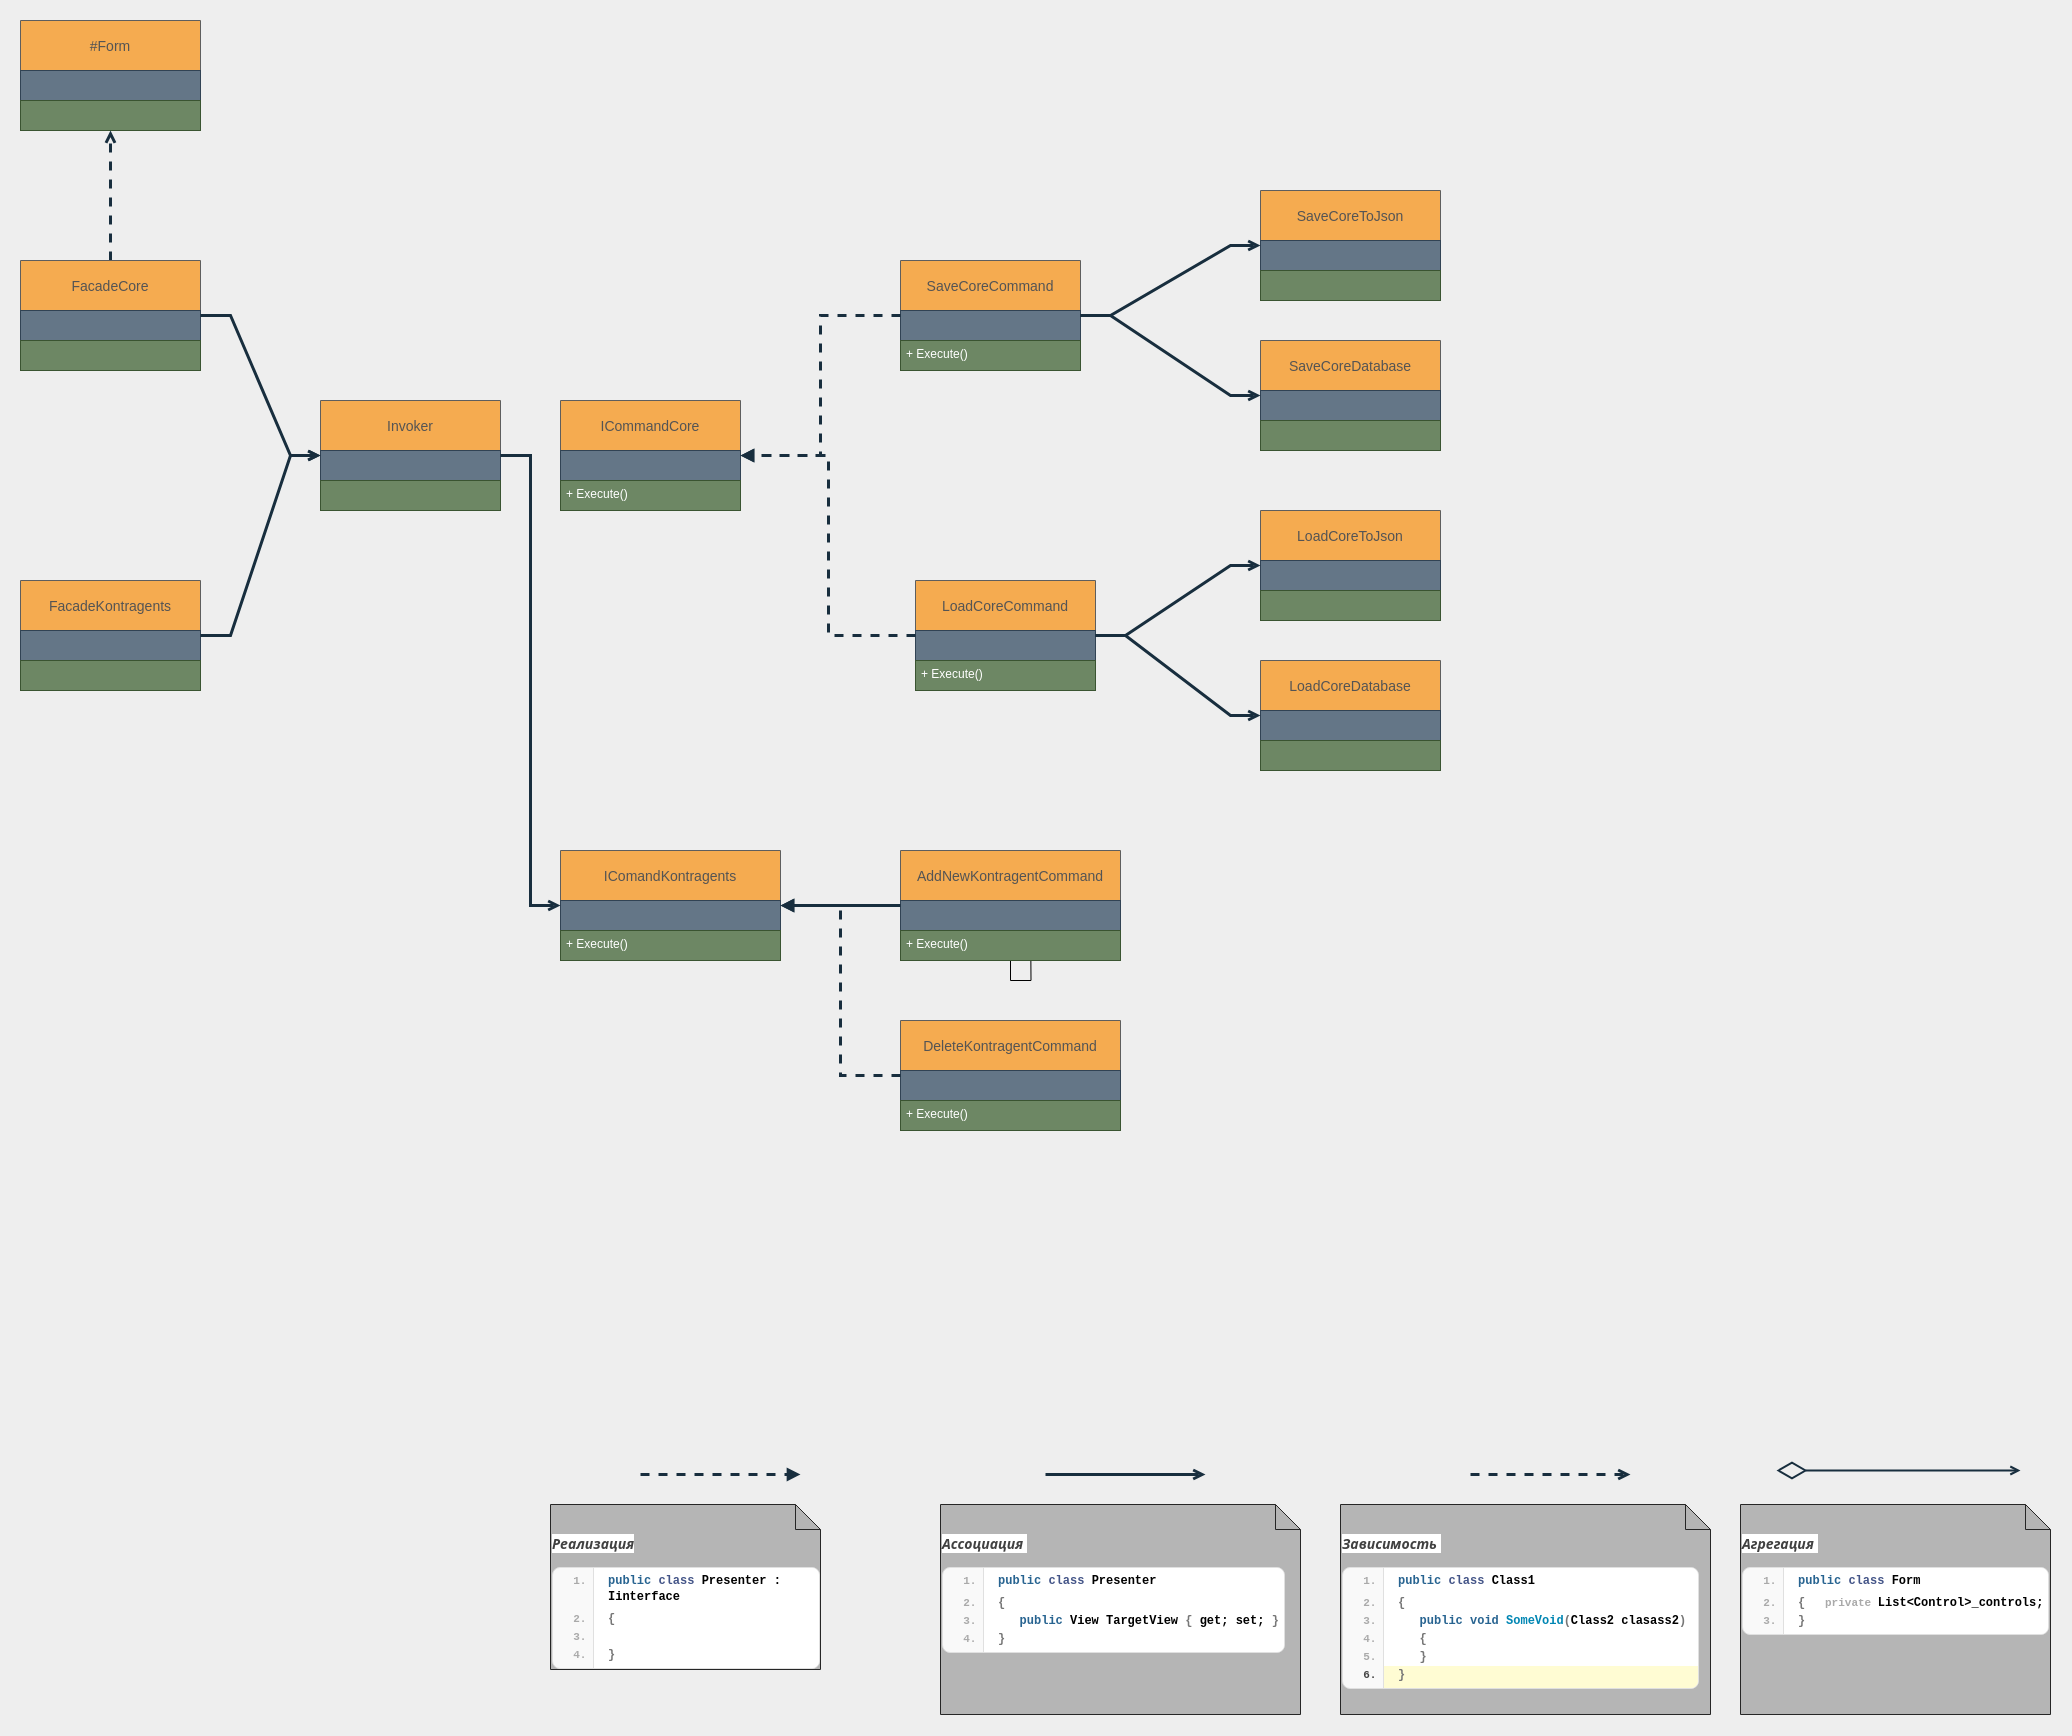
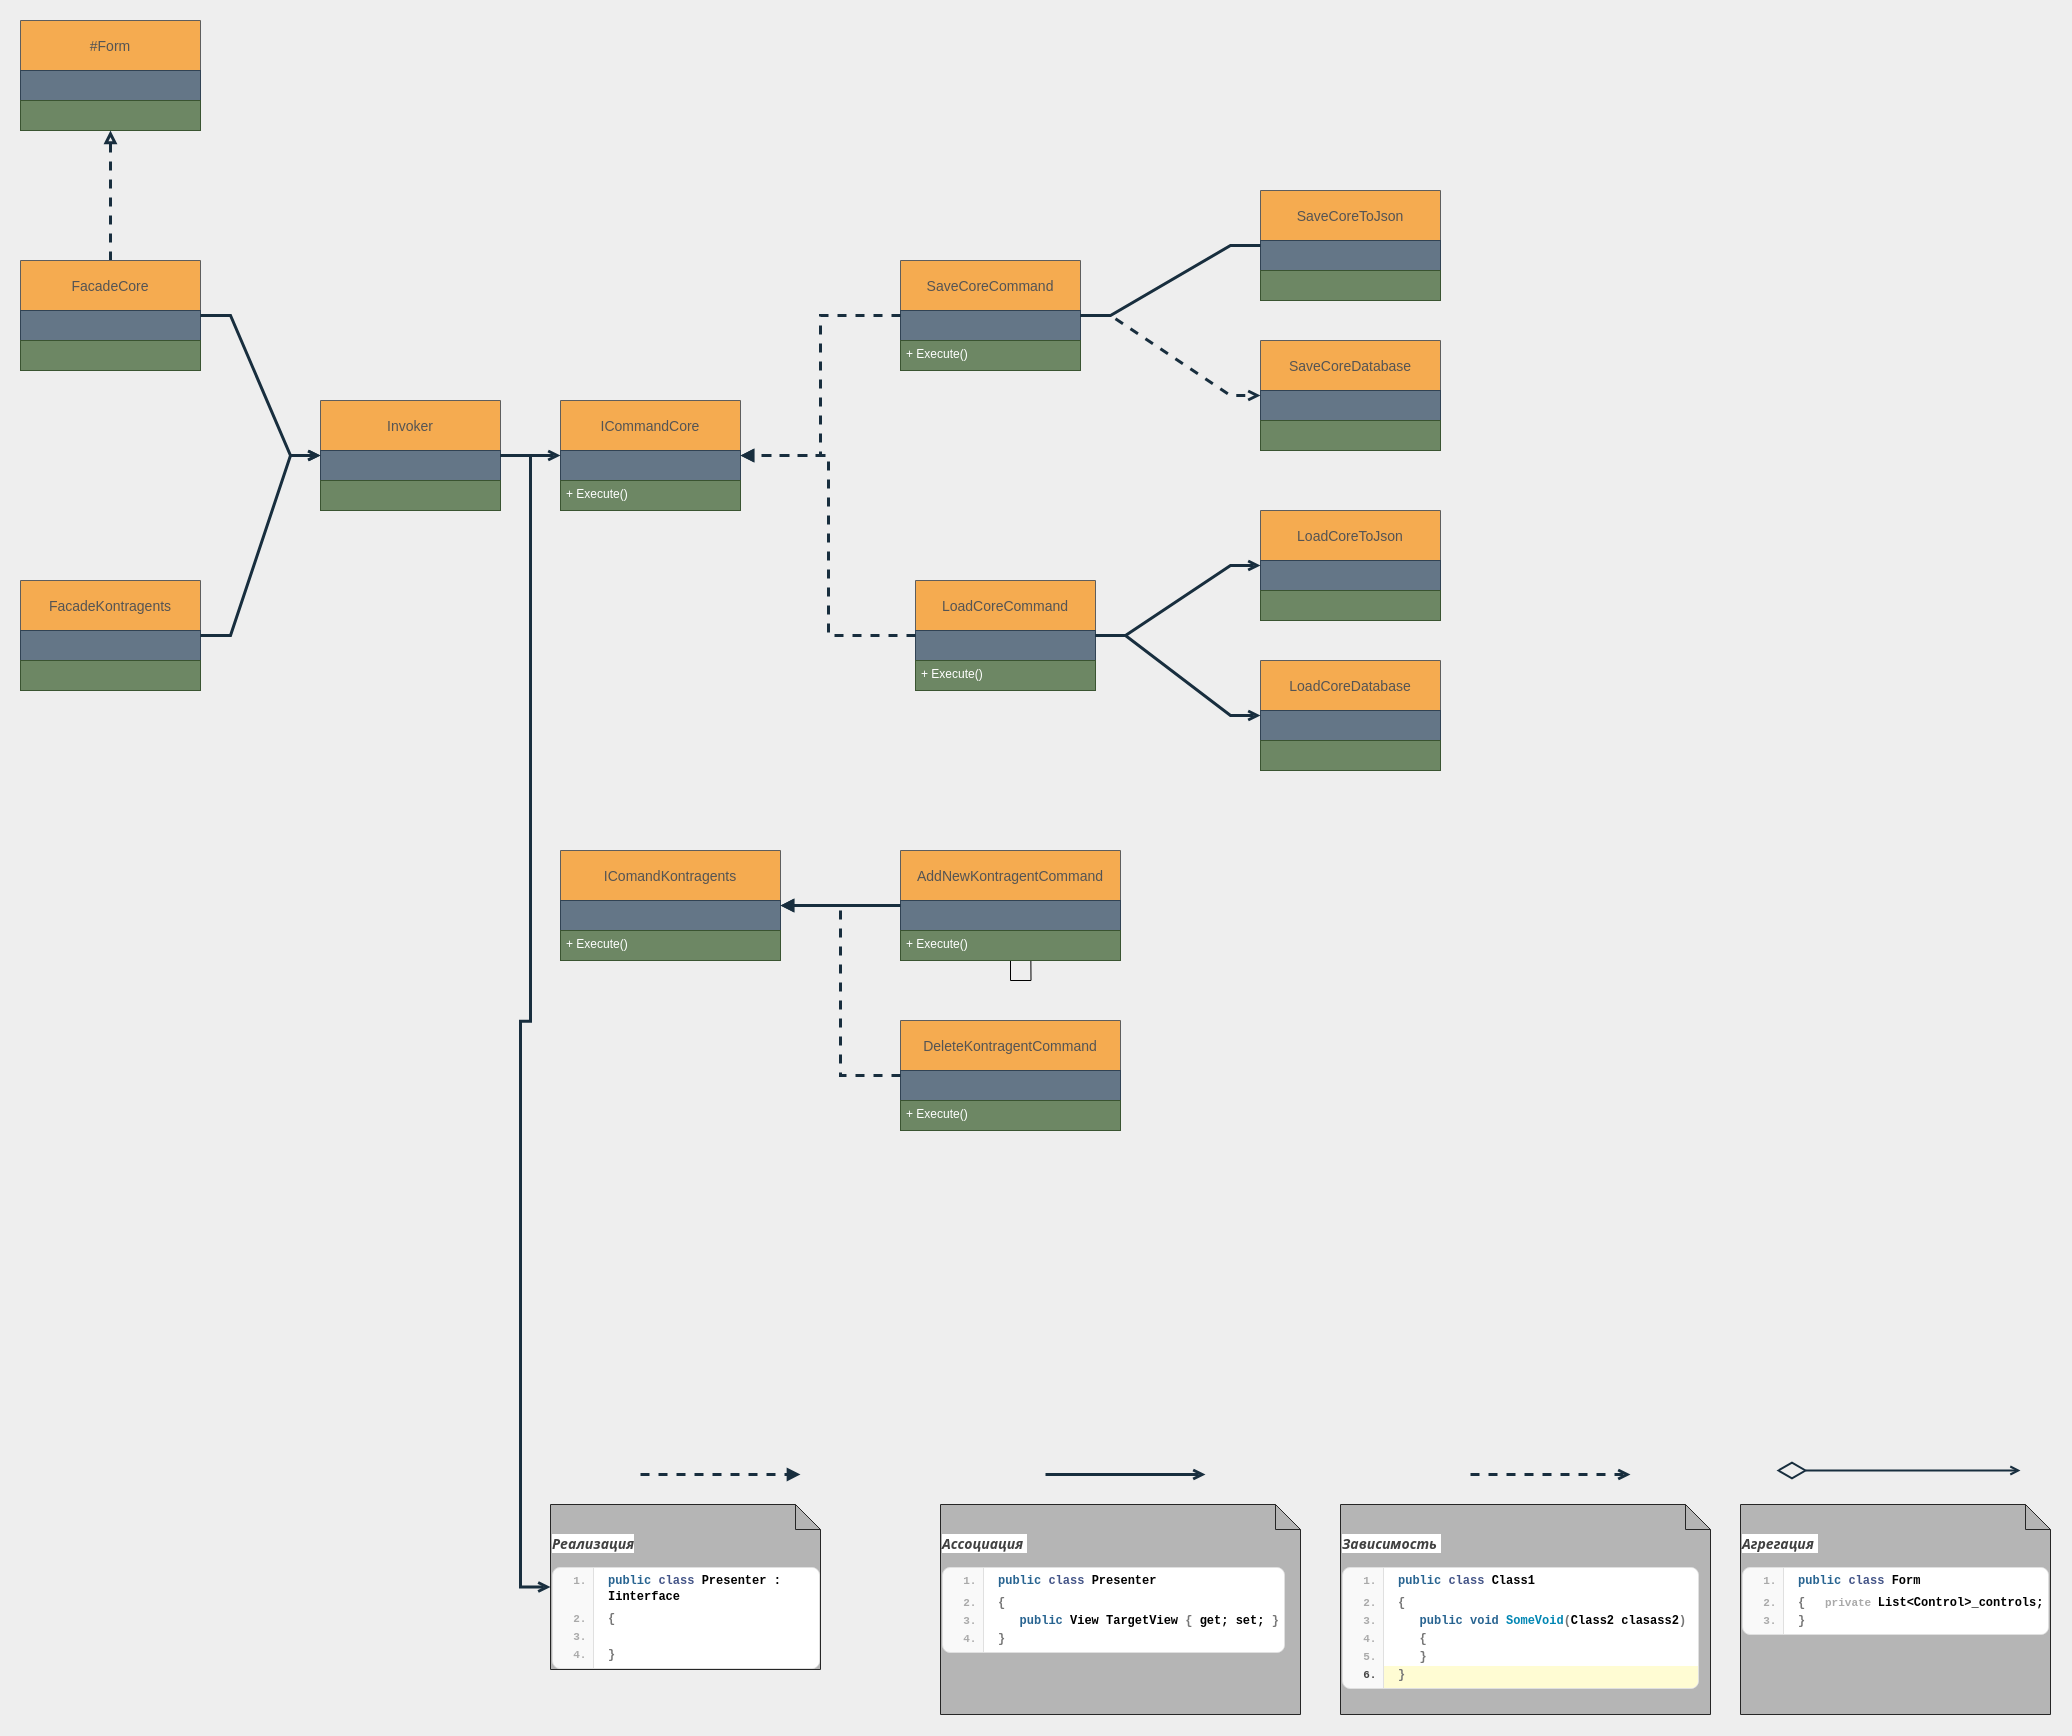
edge "FacadeCore" -> "#Form": arrowhead open -> block
edge "SaveCoreCommand" -> "SaveCoreToJson": arrowhead open -> none
edge "SaveCoreCommand" -> "SaveCoreDatabase": style solid -> dashed
edge "Invoker" -> "ICommandCore": added
edge "Invoker" -> "IComandKontragents": now "Invoker" -> "Реализация public class Presenter : Iinterface { }"
